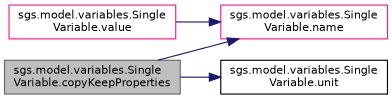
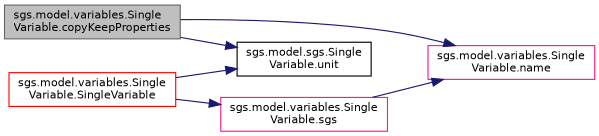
node "sgs.model.variables.Single Variable.value": label "sgs.model.variables.Single Variable.value" -> "sgs.model.variables.Single Variable.sgs"
node "sgs.model.variables.Single Variable.unit": label "sgs.model.variables.Single Variable.unit" -> "sgs.model.sgs.Single Variable.unit"
node "sgs.model.variables.Single Variable.SingleVariable": added
